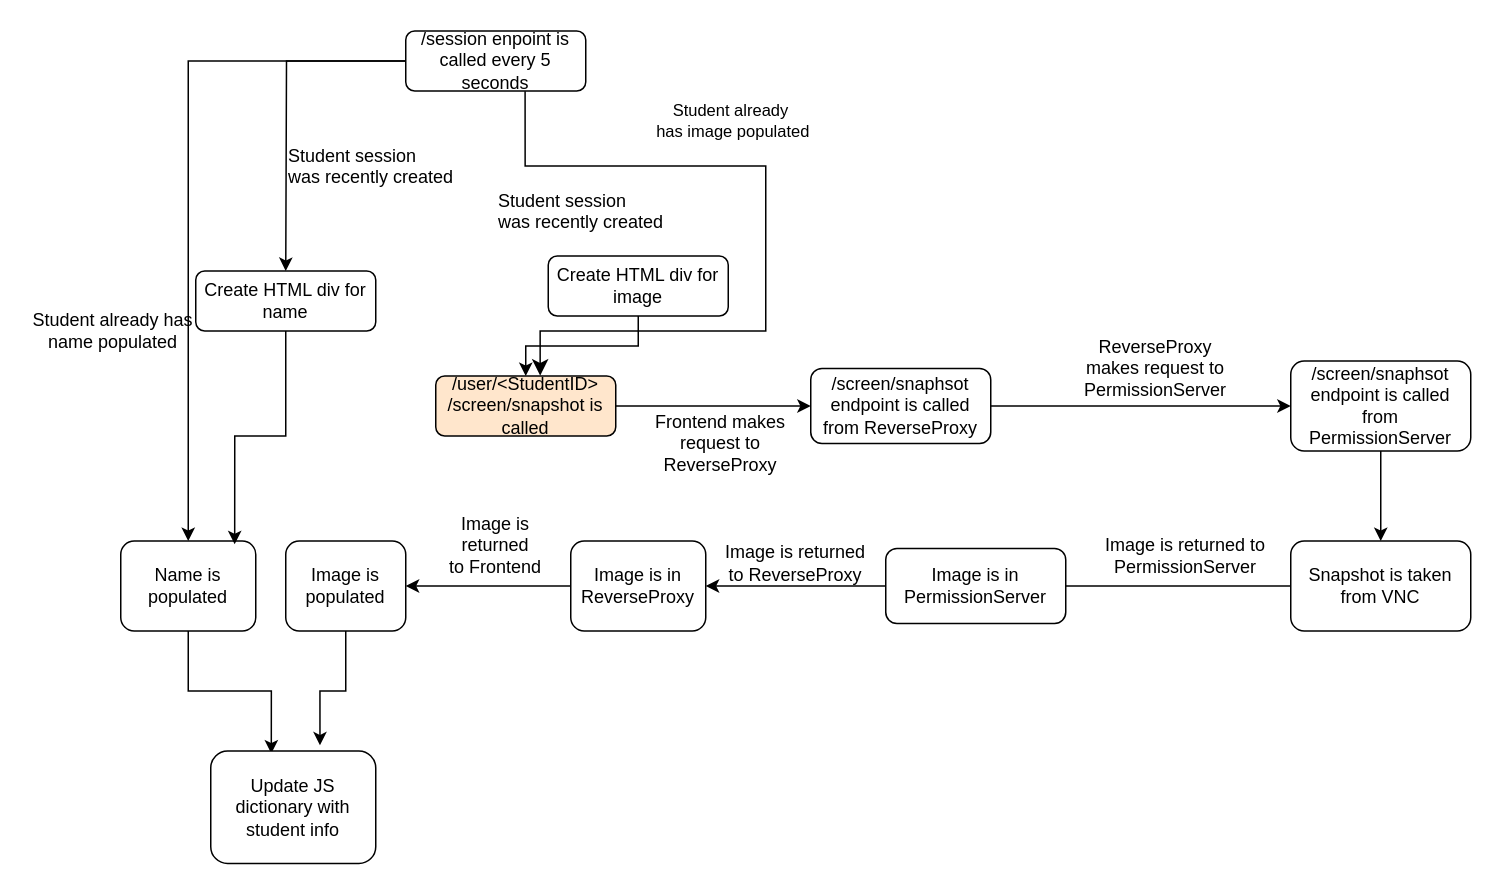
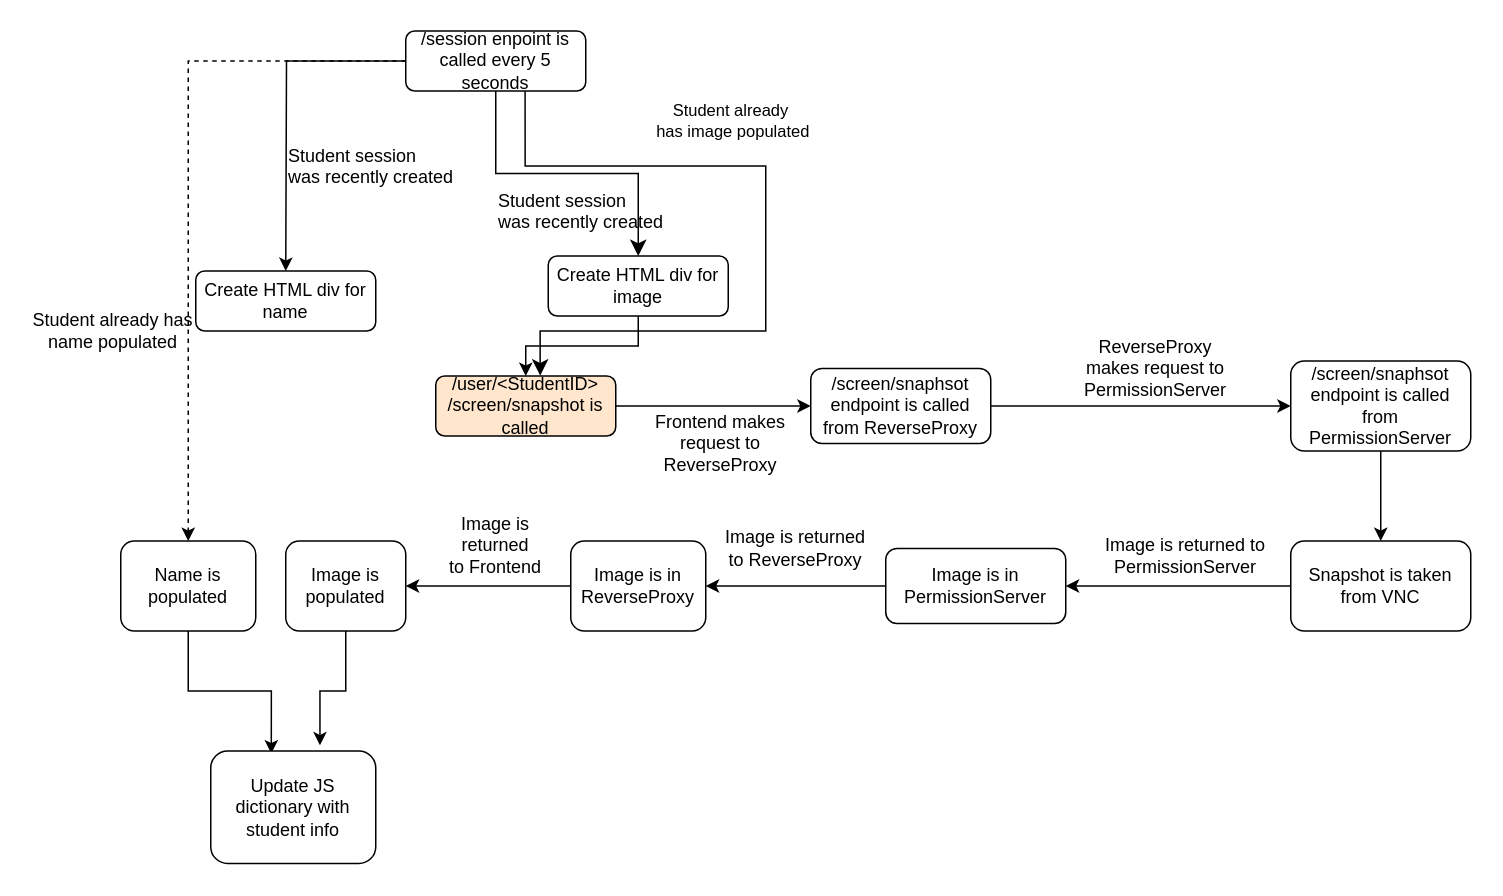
edge "/session enpoint is called every 5 seconds" -> "Create HTML div for image": added
edge "/session enpoint is called every 5 seconds" -> "Name is populated": style solid -> dashed
edge "Create HTML div for name" -> "Name is populated": removed
node "Image is returned to ReverseProxy": moved (796, 563) -> (796, 548)
edge "Image is in PermissionServer" -- "Snapshot is taken from VNC": arrowhead none -> classic
